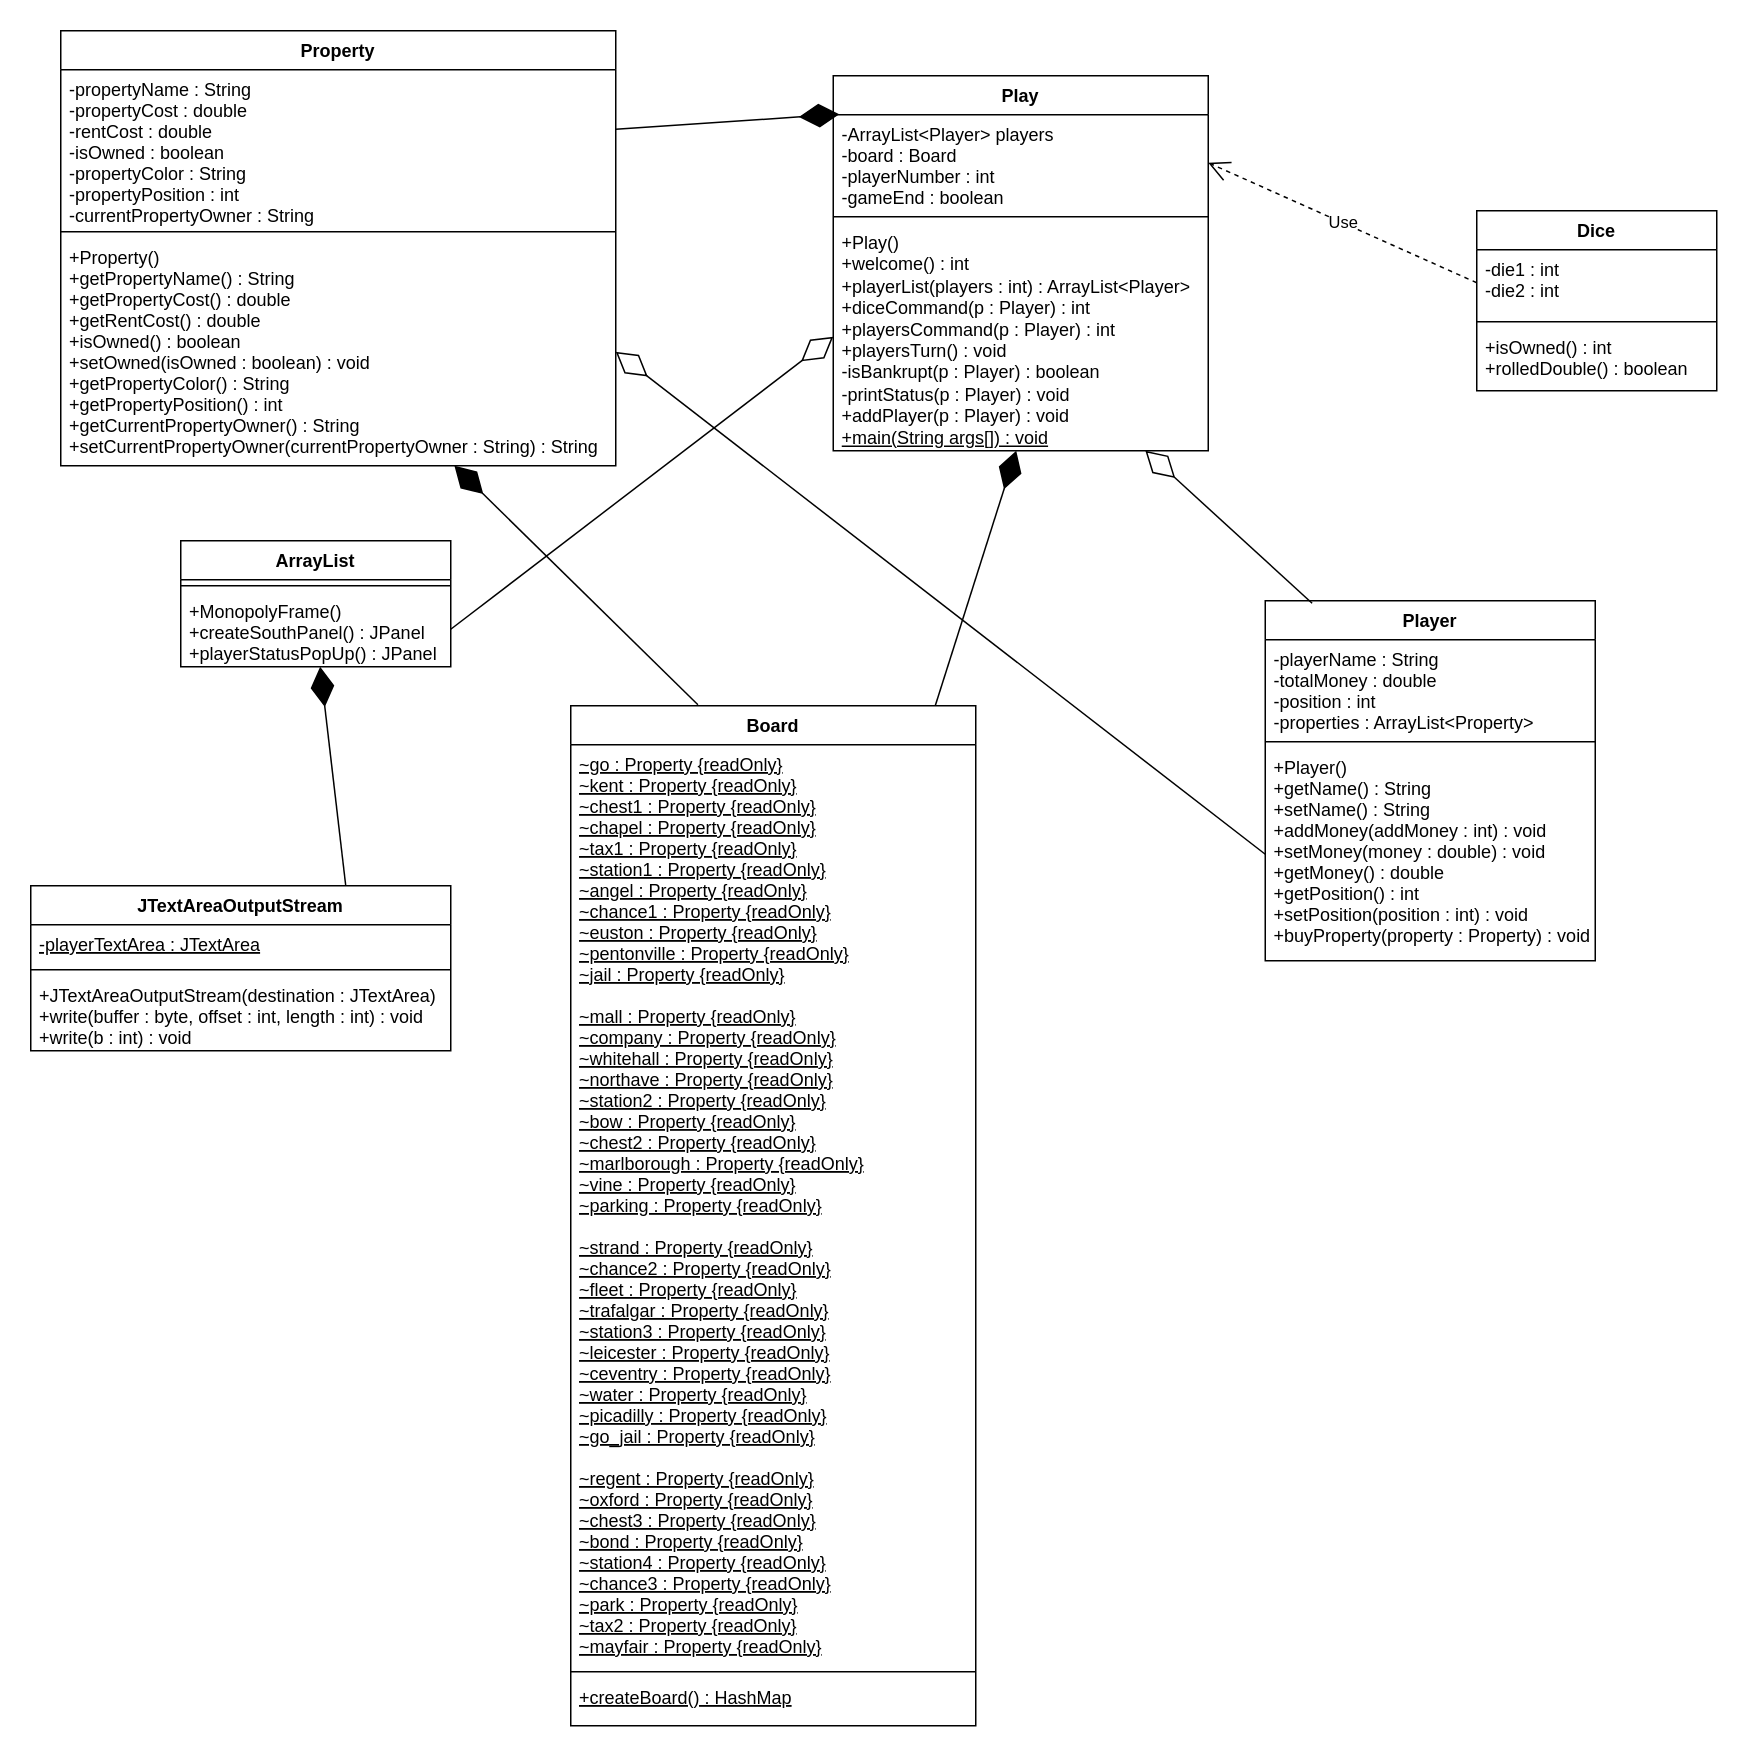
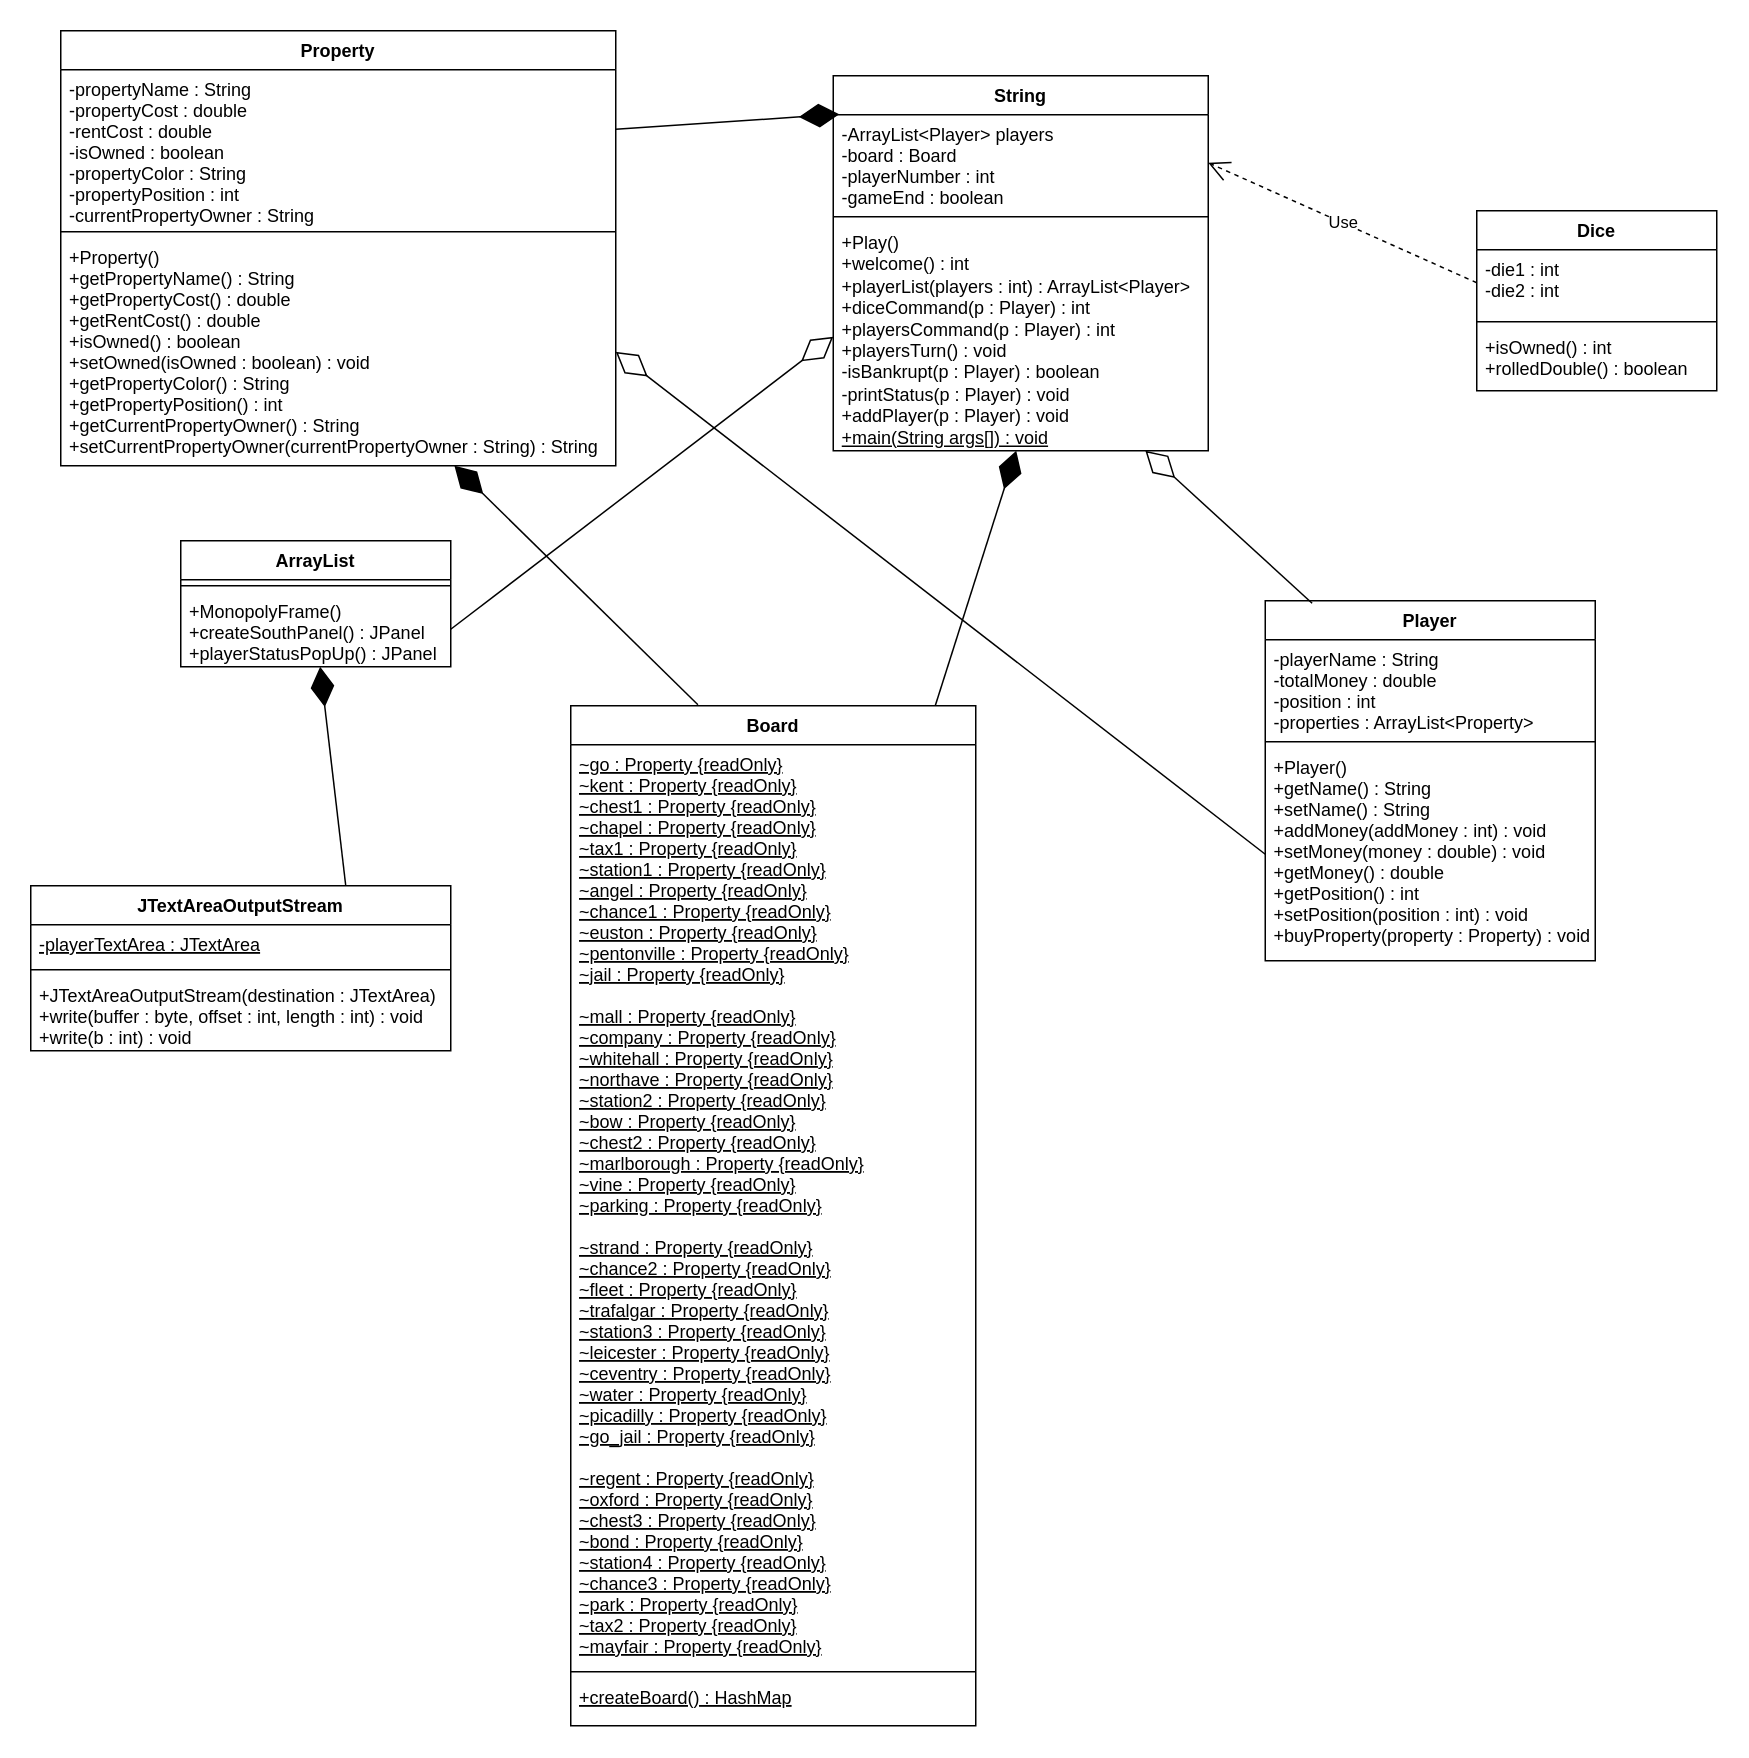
node "Play": label "Play" -> "String"
